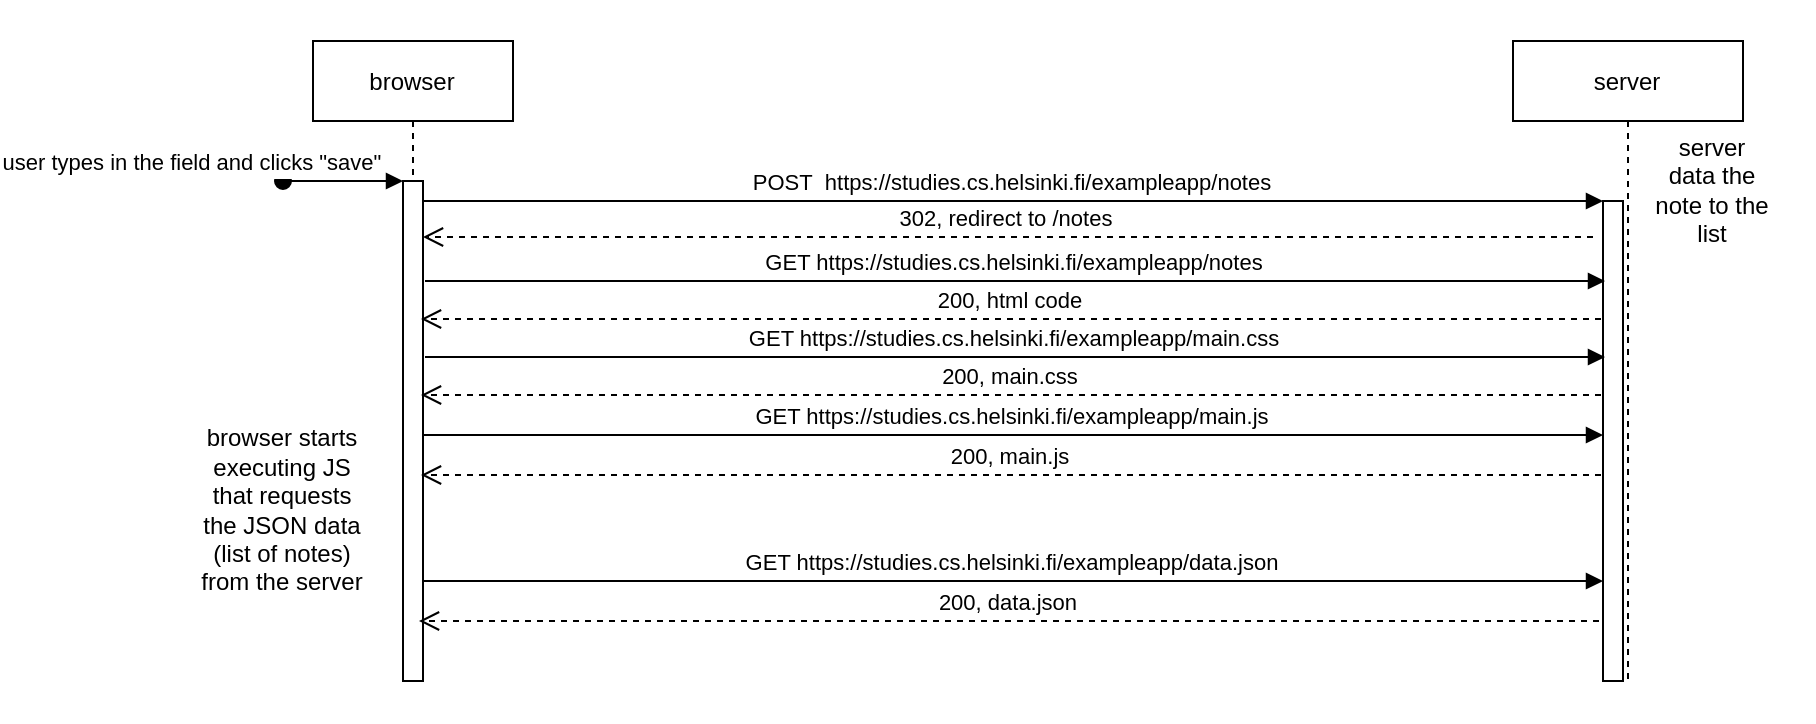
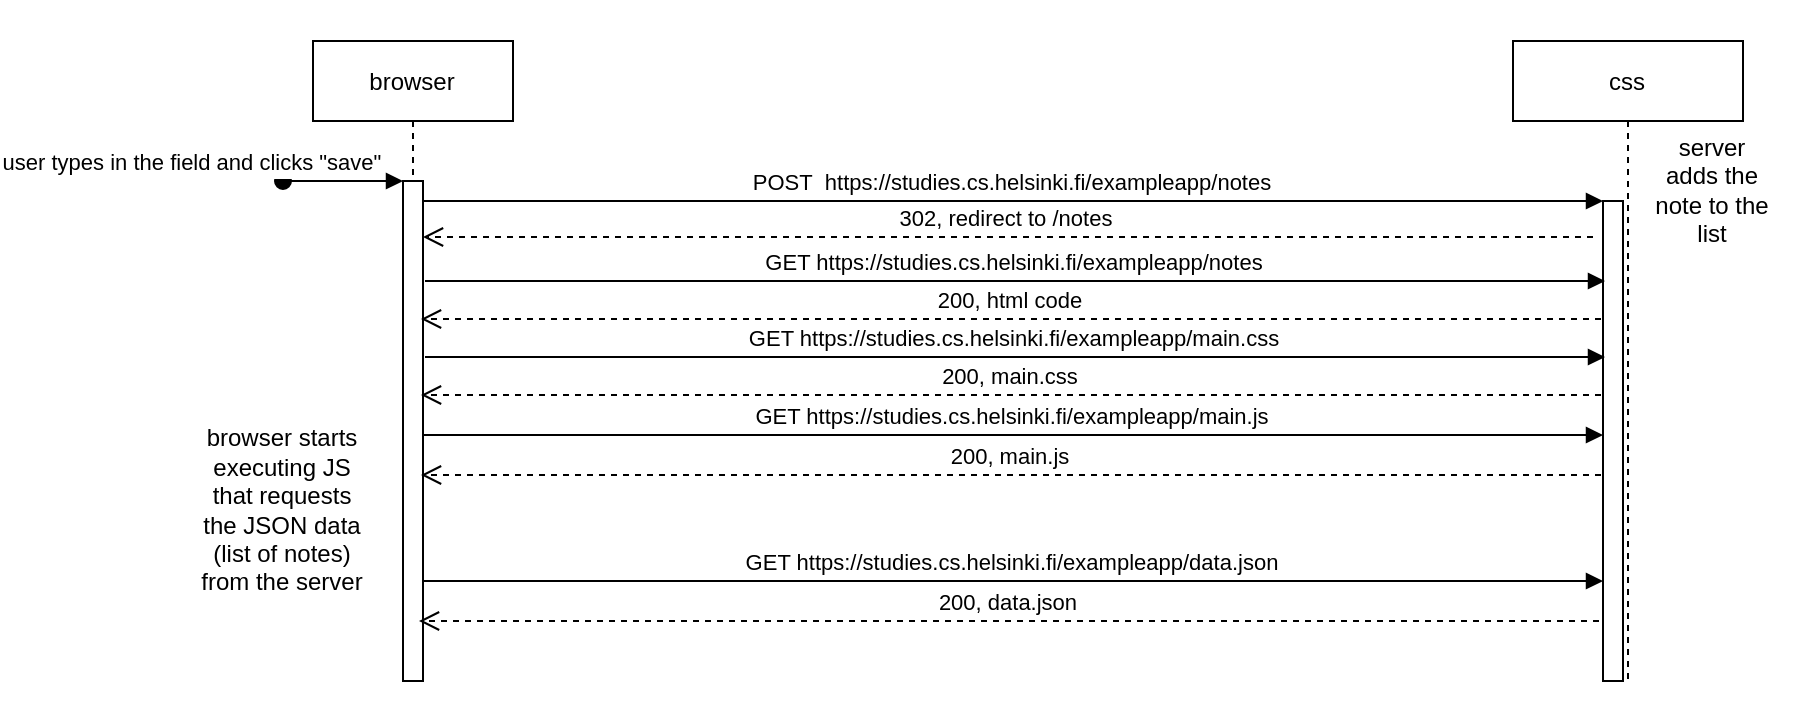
node "server": label "server" -> "css"
node "server data the note to the list": label "server data the note to the list" -> "server adds the note to the list"
